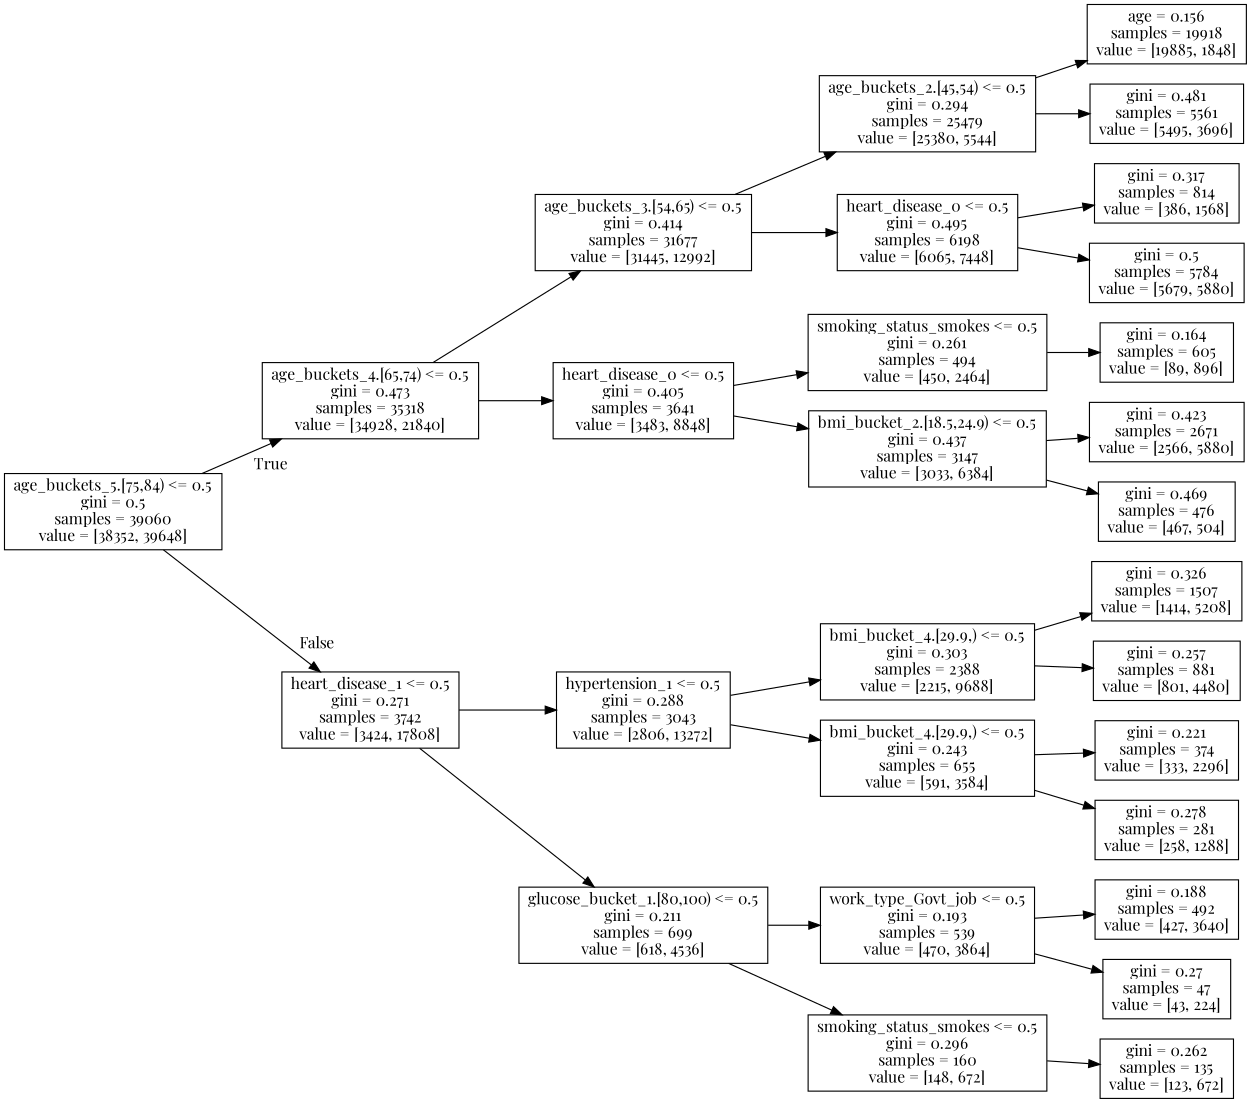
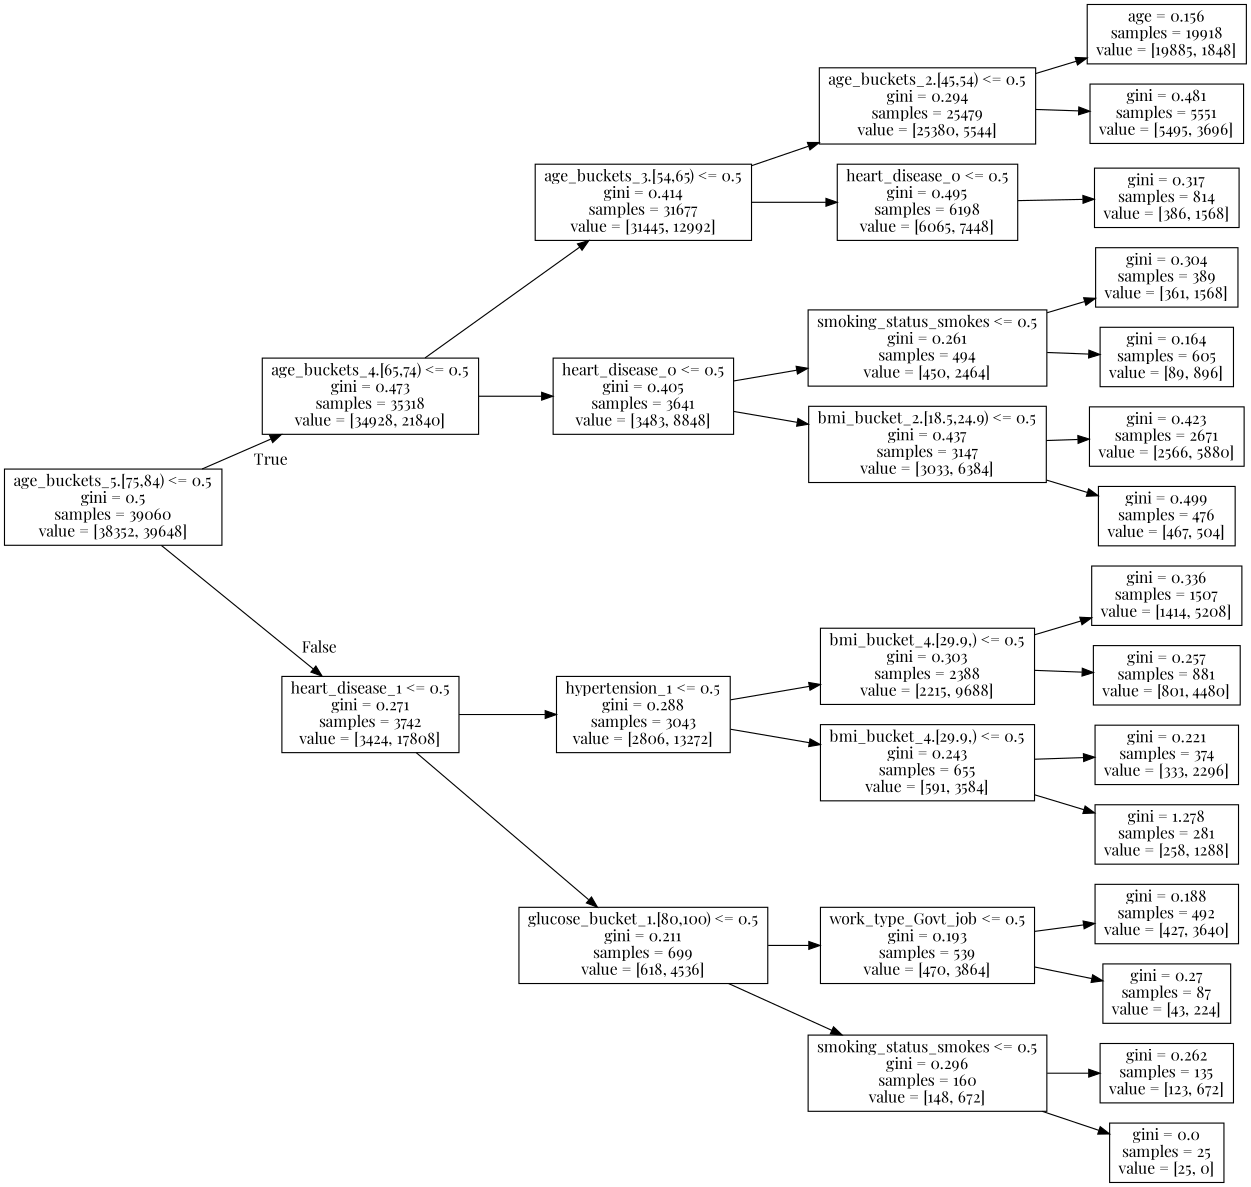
node "gini = 0.481 samples = 5561 value = [5495, 3696]": label "gini = 0.481 samples = 5561 value = [5495, 3696]" -> "gini = 0.481 samples = 5551 value = [5495, 3696]"
node "gini = 0.5 samples = 5784 value = [5679, 5880]": removed
node "gini = 0.304 samples = 389 value = [361, 1568]": added
node "gini = 0.469 samples = 476 value = [467, 504]": label "gini = 0.469 samples = 476 value = [467, 504]" -> "gini = 0.499 samples = 476 value = [467, 504]"
node "gini = 0.326 samples = 1507 value = [1414, 5208]": label "gini = 0.326 samples = 1507 value = [1414, 5208]" -> "gini = 0.336 samples = 1507 value = [1414, 5208]"
node "gini = 0.278 samples = 281 value = [258, 1288]": label "gini = 0.278 samples = 281 value = [258, 1288]" -> "gini = 1.278 samples = 281 value = [258, 1288]"
node "gini = 0.27 samples = 47 value = [43, 224]": label "gini = 0.27 samples = 47 value = [43, 224]" -> "gini = 0.27 samples = 87 value = [43, 224]"
node "gini = 0.0 samples = 25 value = [25, 0]": added
